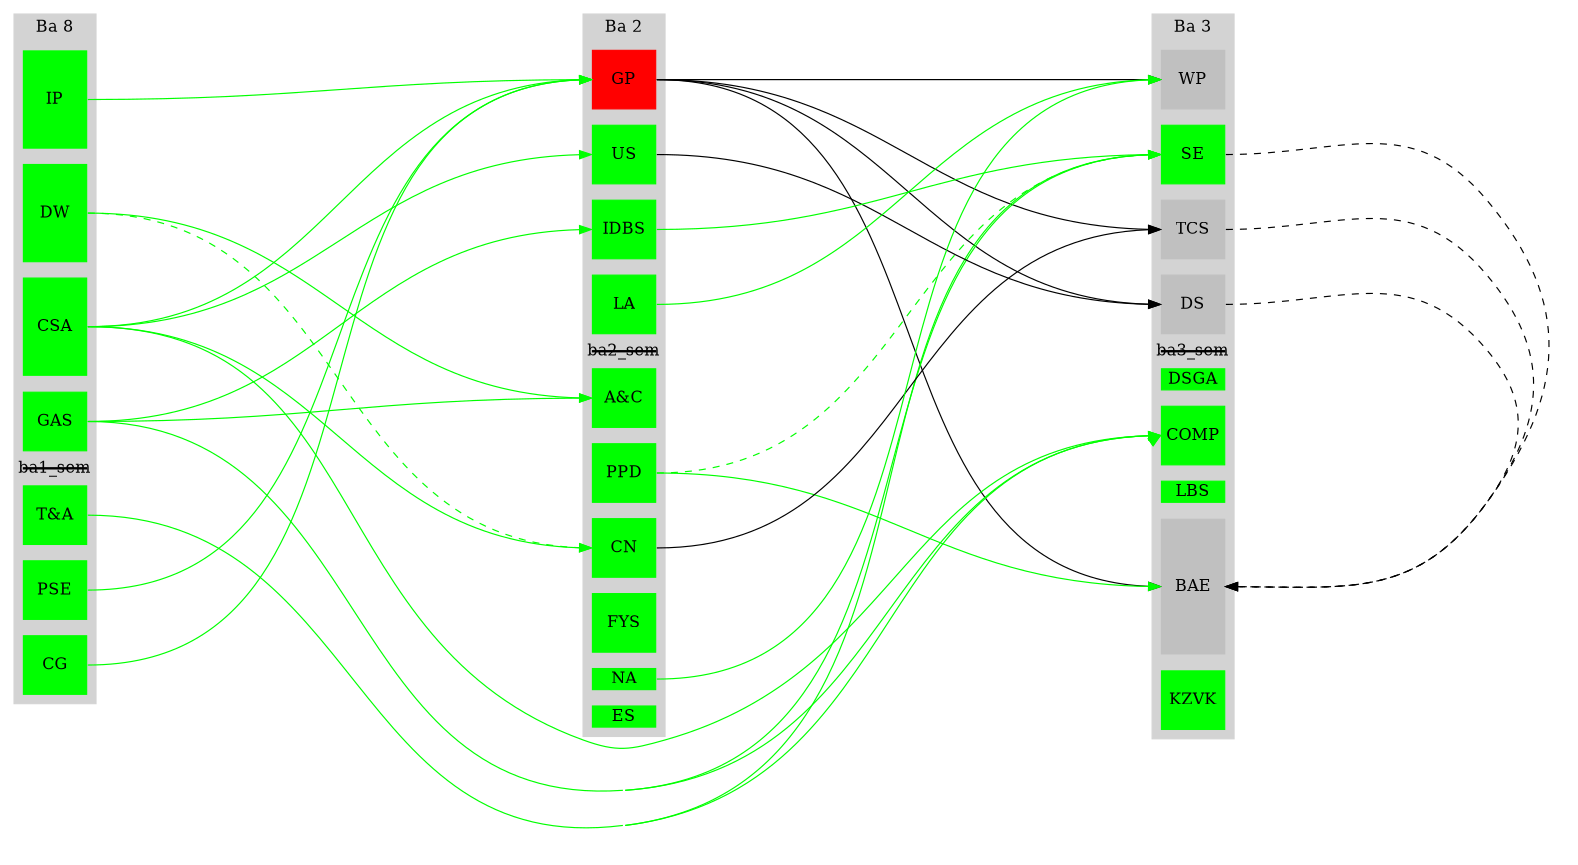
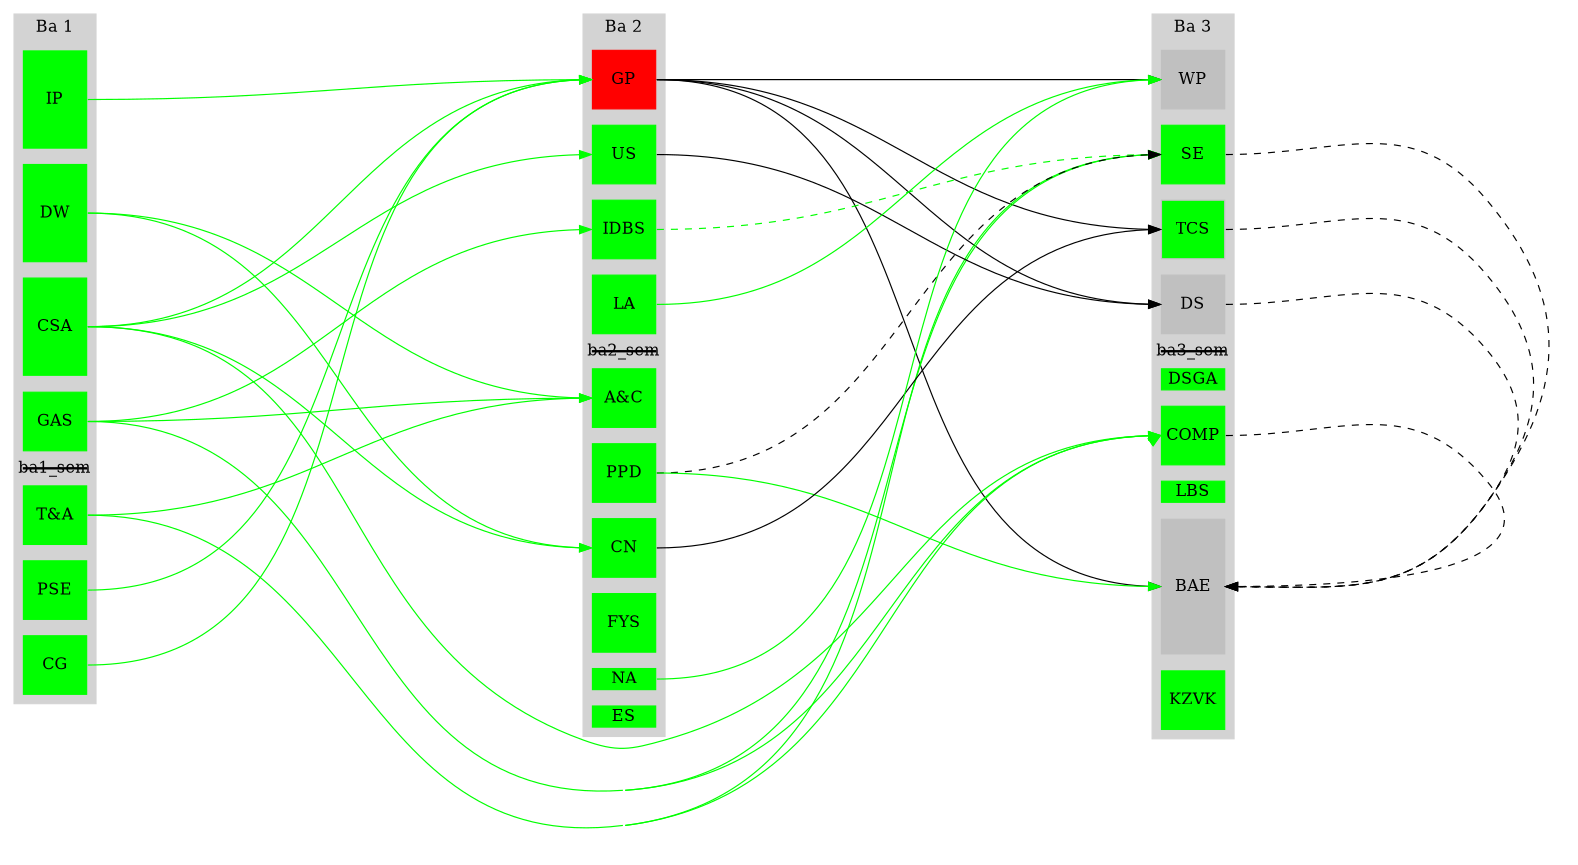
cluster "Ba 8": label "Ba 8" -> "Ba 1"
edge "IDBS" -> "SE": style solid -> dashed
node "TCS": fillcolor grey -> green
edge "PPD" -> "SE": color green -> black
edge "DW" -> "CN": style dashed -> solid
edge "T&A" -> "A&C": added
edge "COMP" -> "BAE": added
